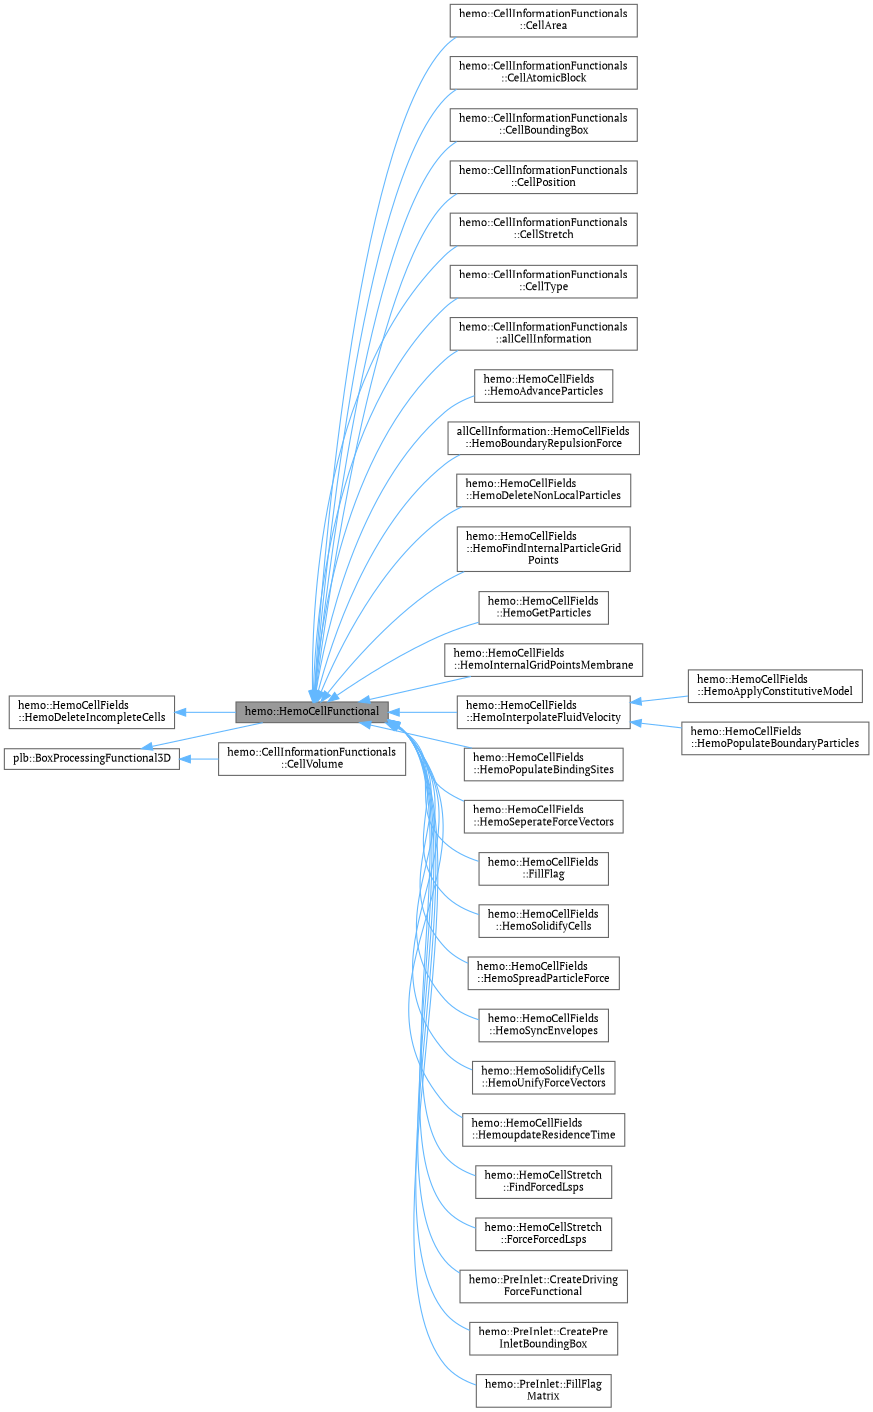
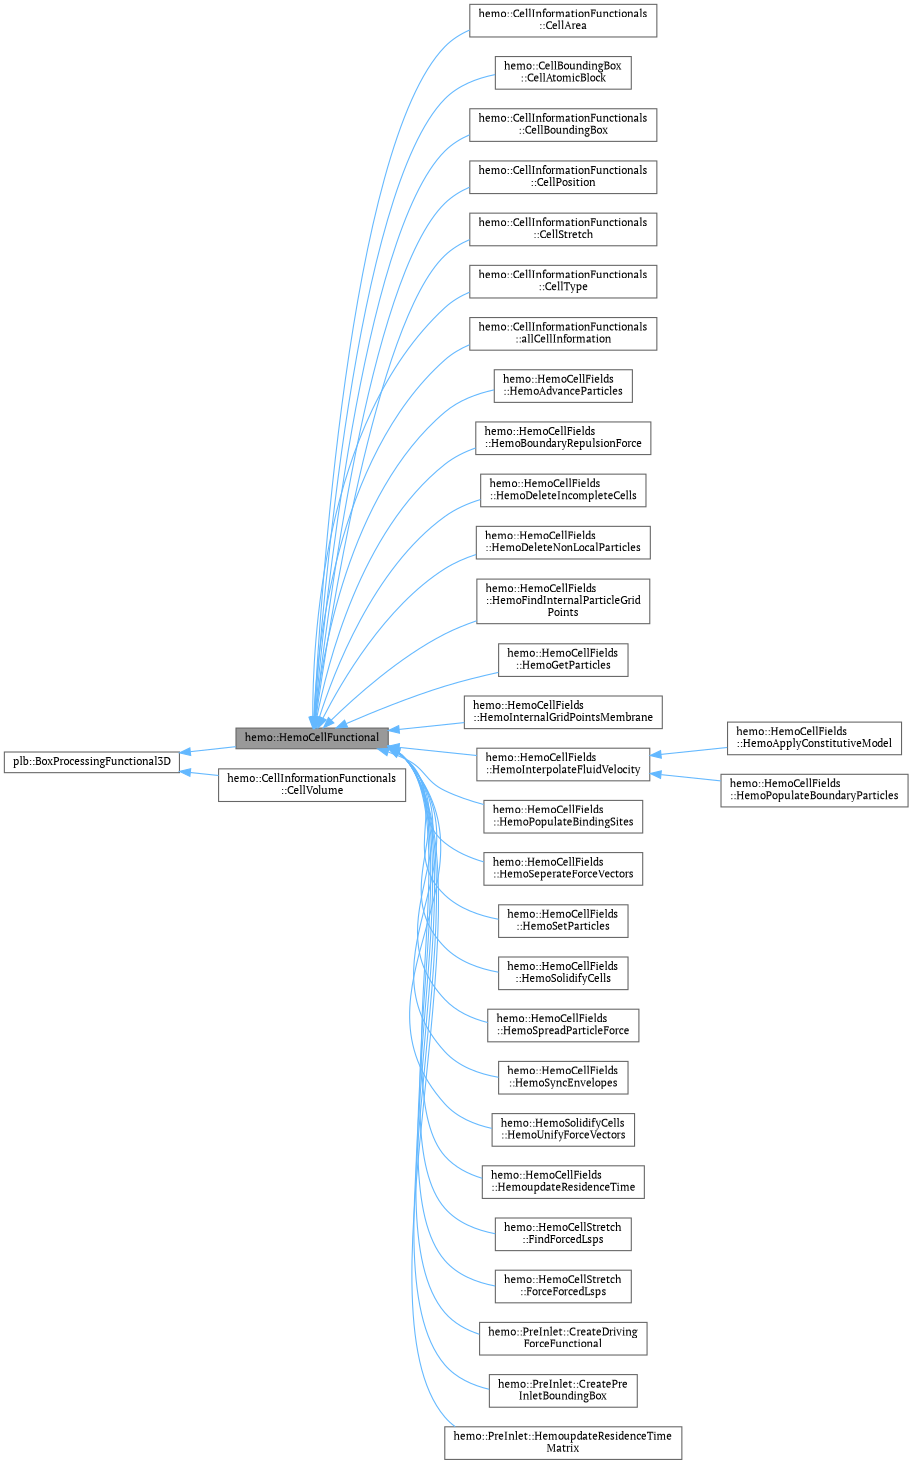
node "hemo::CellInformationFunctionals ::CellAtomicBlock": label "hemo::CellInformationFunctionals ::CellAtomicBlock" -> "hemo::CellBoundingBox ::CellAtomicBlock"
node "allCellInformation::HemoCellFields ::HemoBoundaryRepulsionForce": label "allCellInformation::HemoCellFields ::HemoBoundaryRepulsionForce" -> "hemo::HemoCellFields ::HemoBoundaryRepulsionForce"
edge "hemo::HemoCellFunctional" -> "hemo::HemoCellFields ::HemoDeleteIncompleteCells": reversed
node "hemo::HemoCellFields ::FillFlag": label "hemo::HemoCellFields ::FillFlag" -> "hemo::HemoCellFields ::HemoSetParticles"
node "hemo::PreInlet::FillFlag Matrix": label "hemo::PreInlet::FillFlag Matrix" -> "hemo::PreInlet::HemoupdateResidenceTime Matrix"
